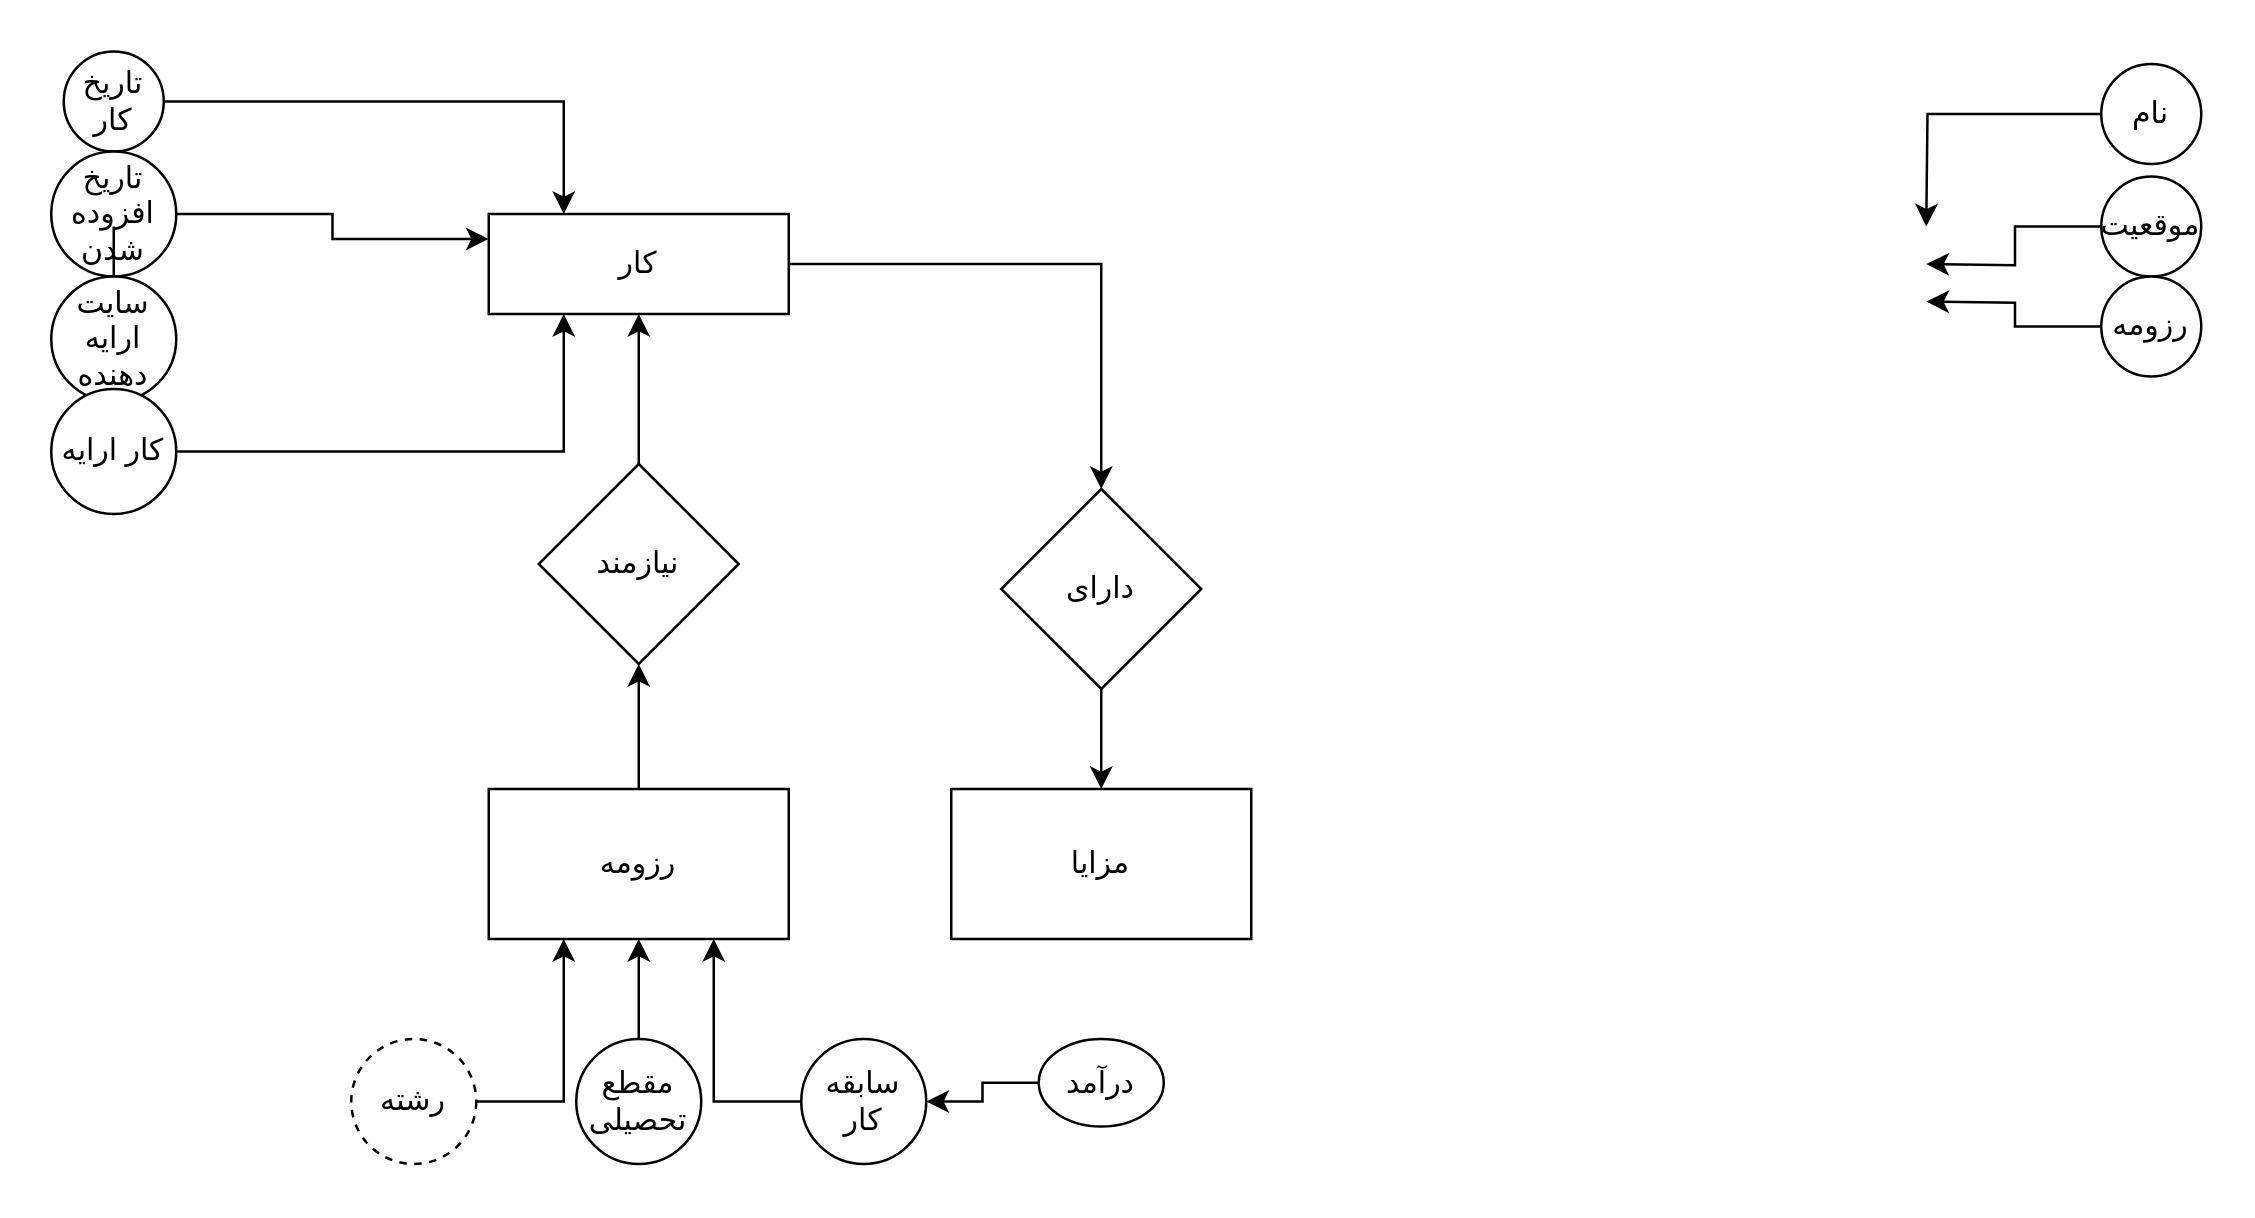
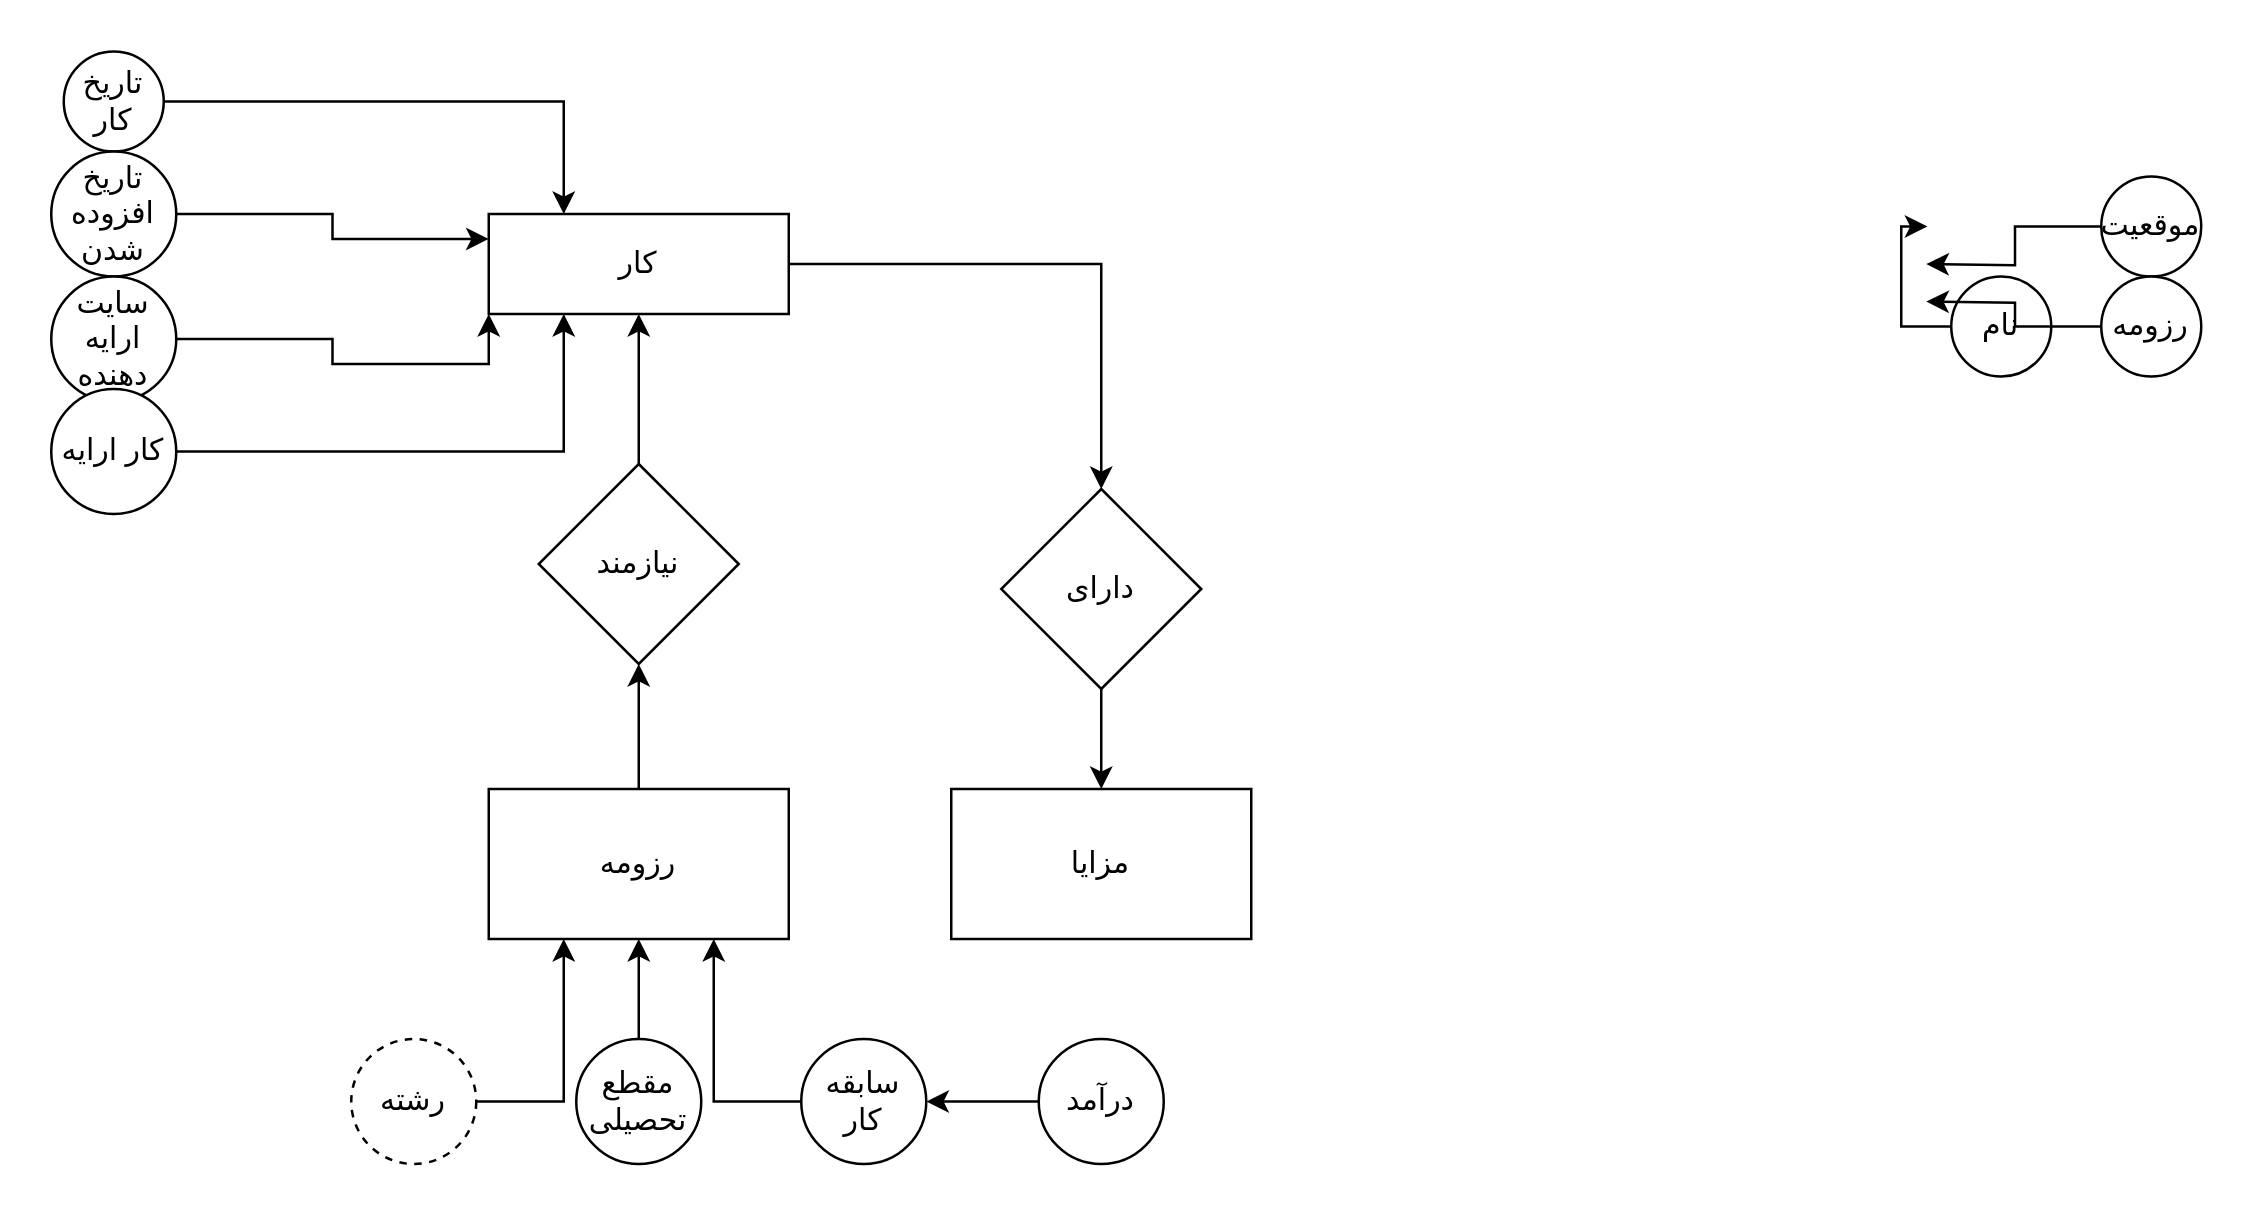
node "نام": moved (2151, 114) -> (2001, 326)
edge "سایت ارایه دهنده" -> "تاریخ افزوده شدن": now "سایت ارایه دهنده" -> "کار"
node "درآمد": size 125x88 -> 125x125
